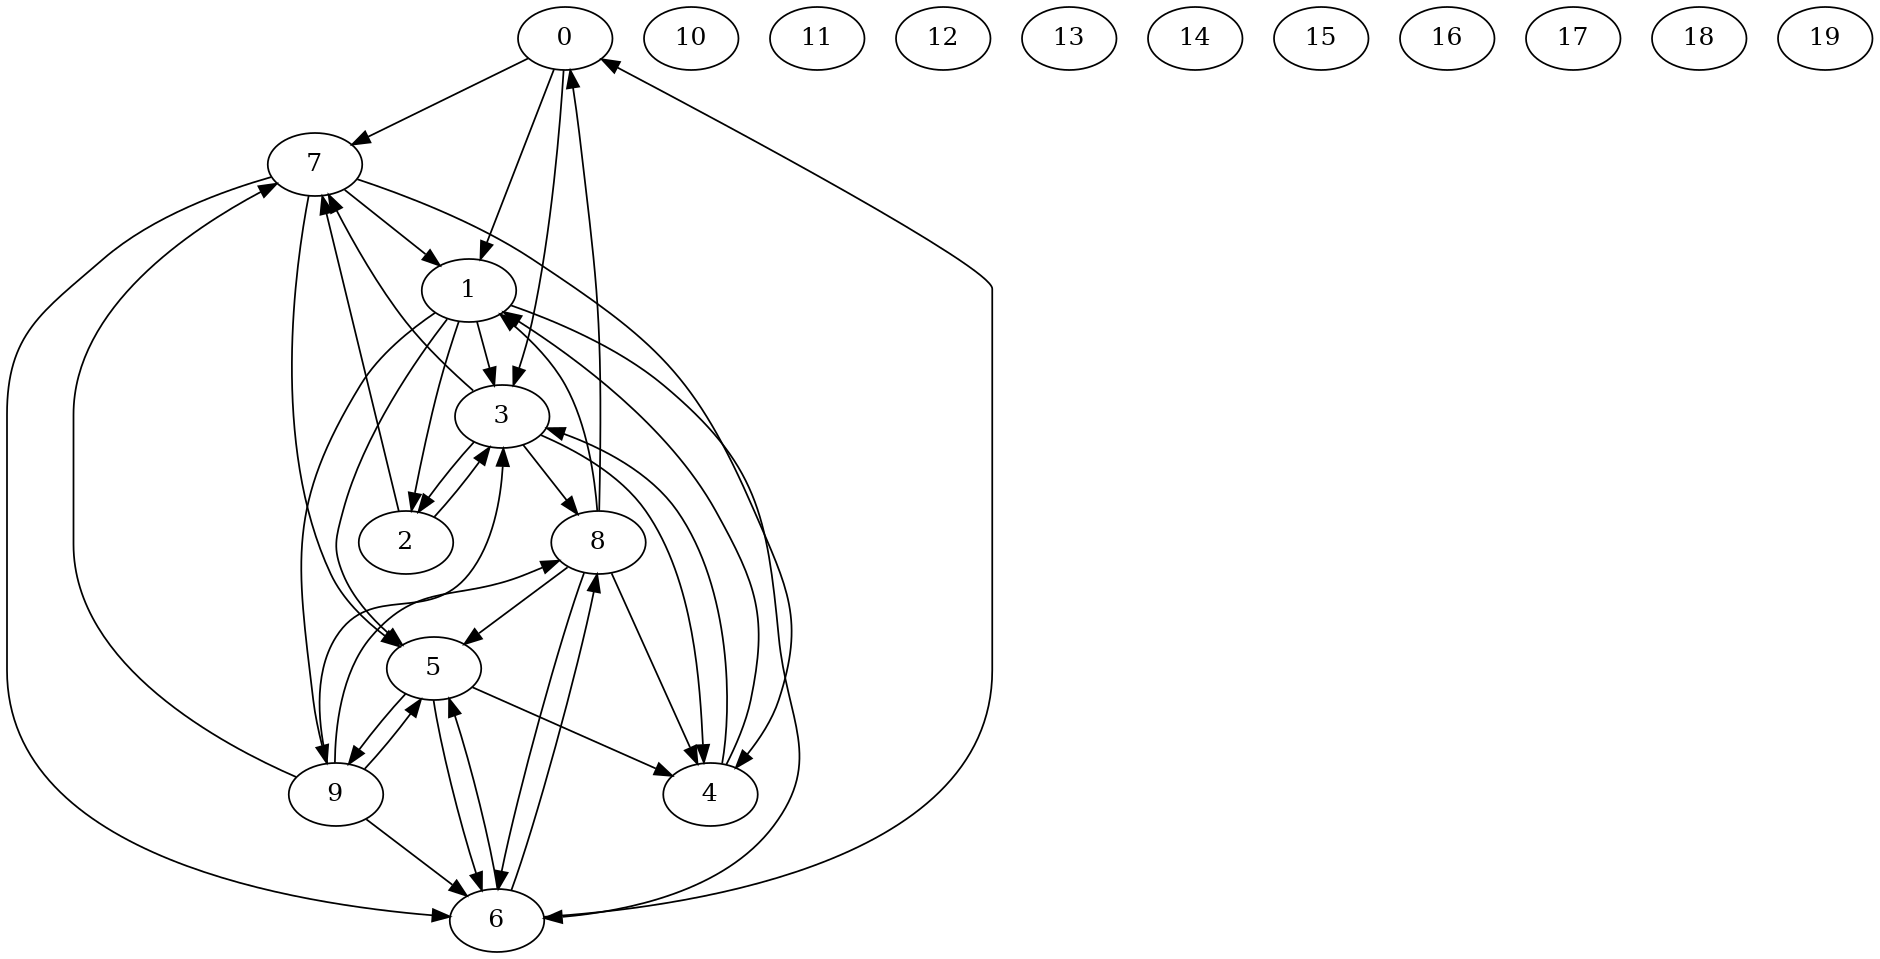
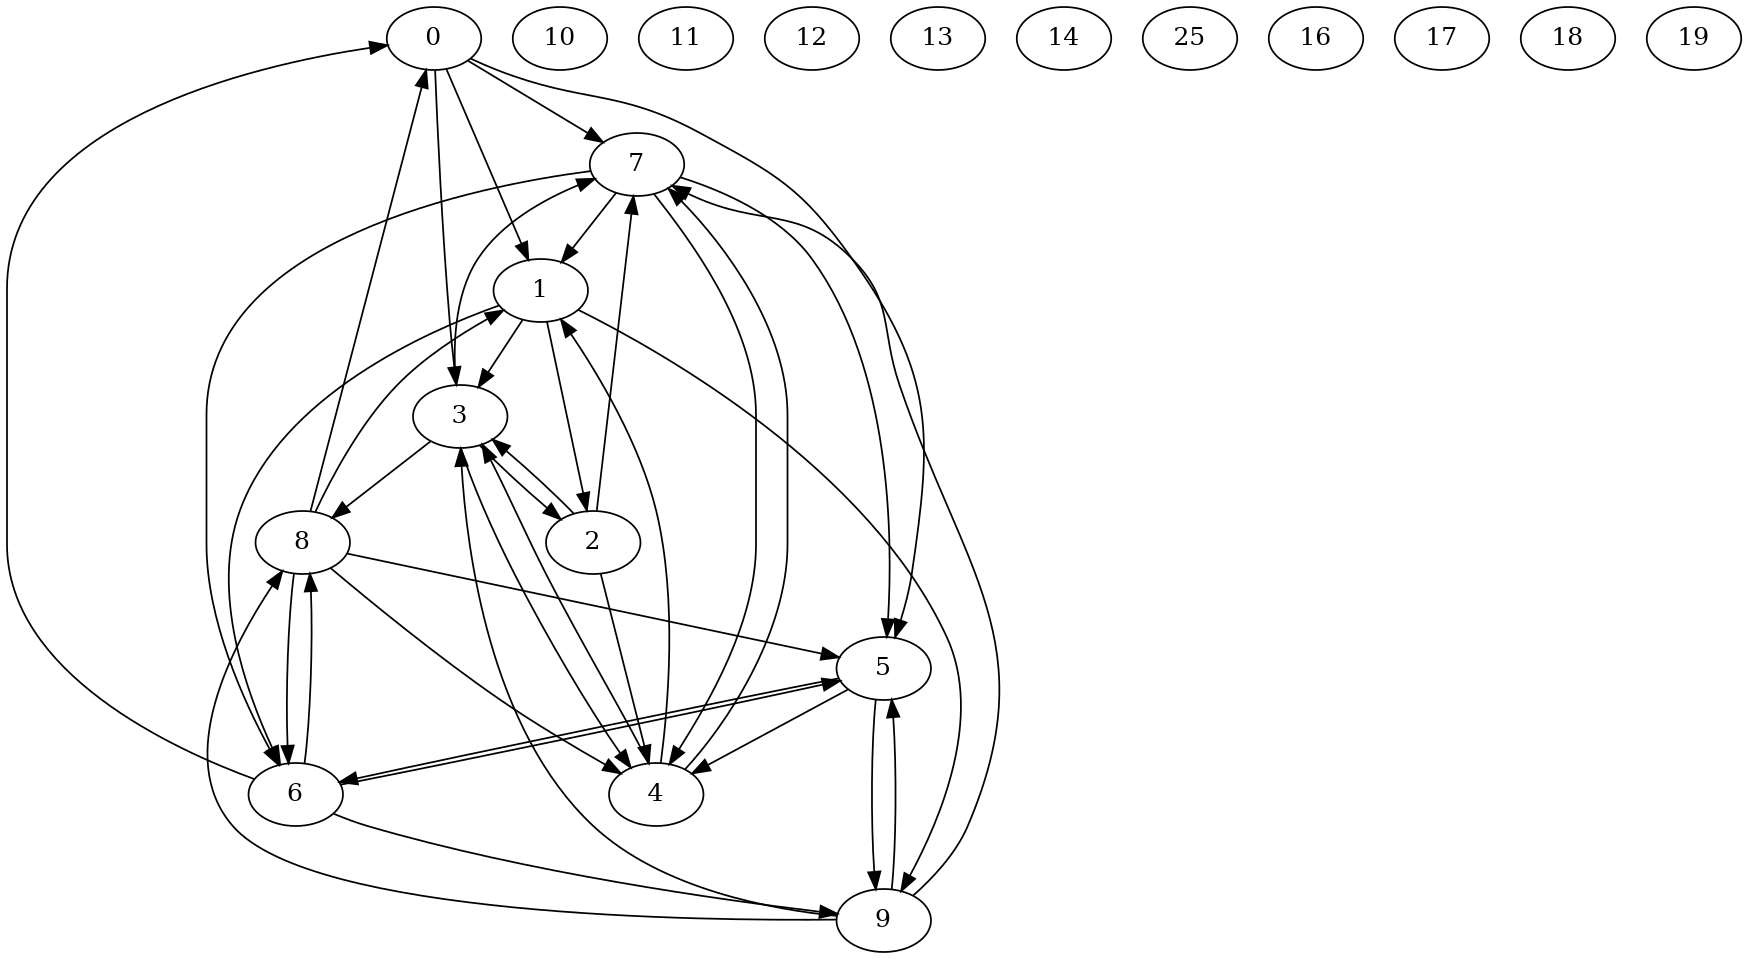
node "15": label "15" -> "25"
edge "1" -> "5": now "0" -> "5"
edge "4" -> "7": added
edge "2" -> "4": added
edge "9" -> "6": reversed
